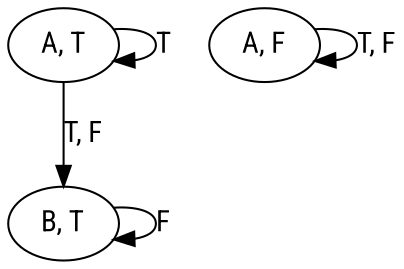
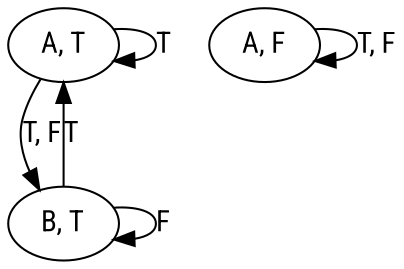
edge "B, T" -> "A, T": added, label "T"
